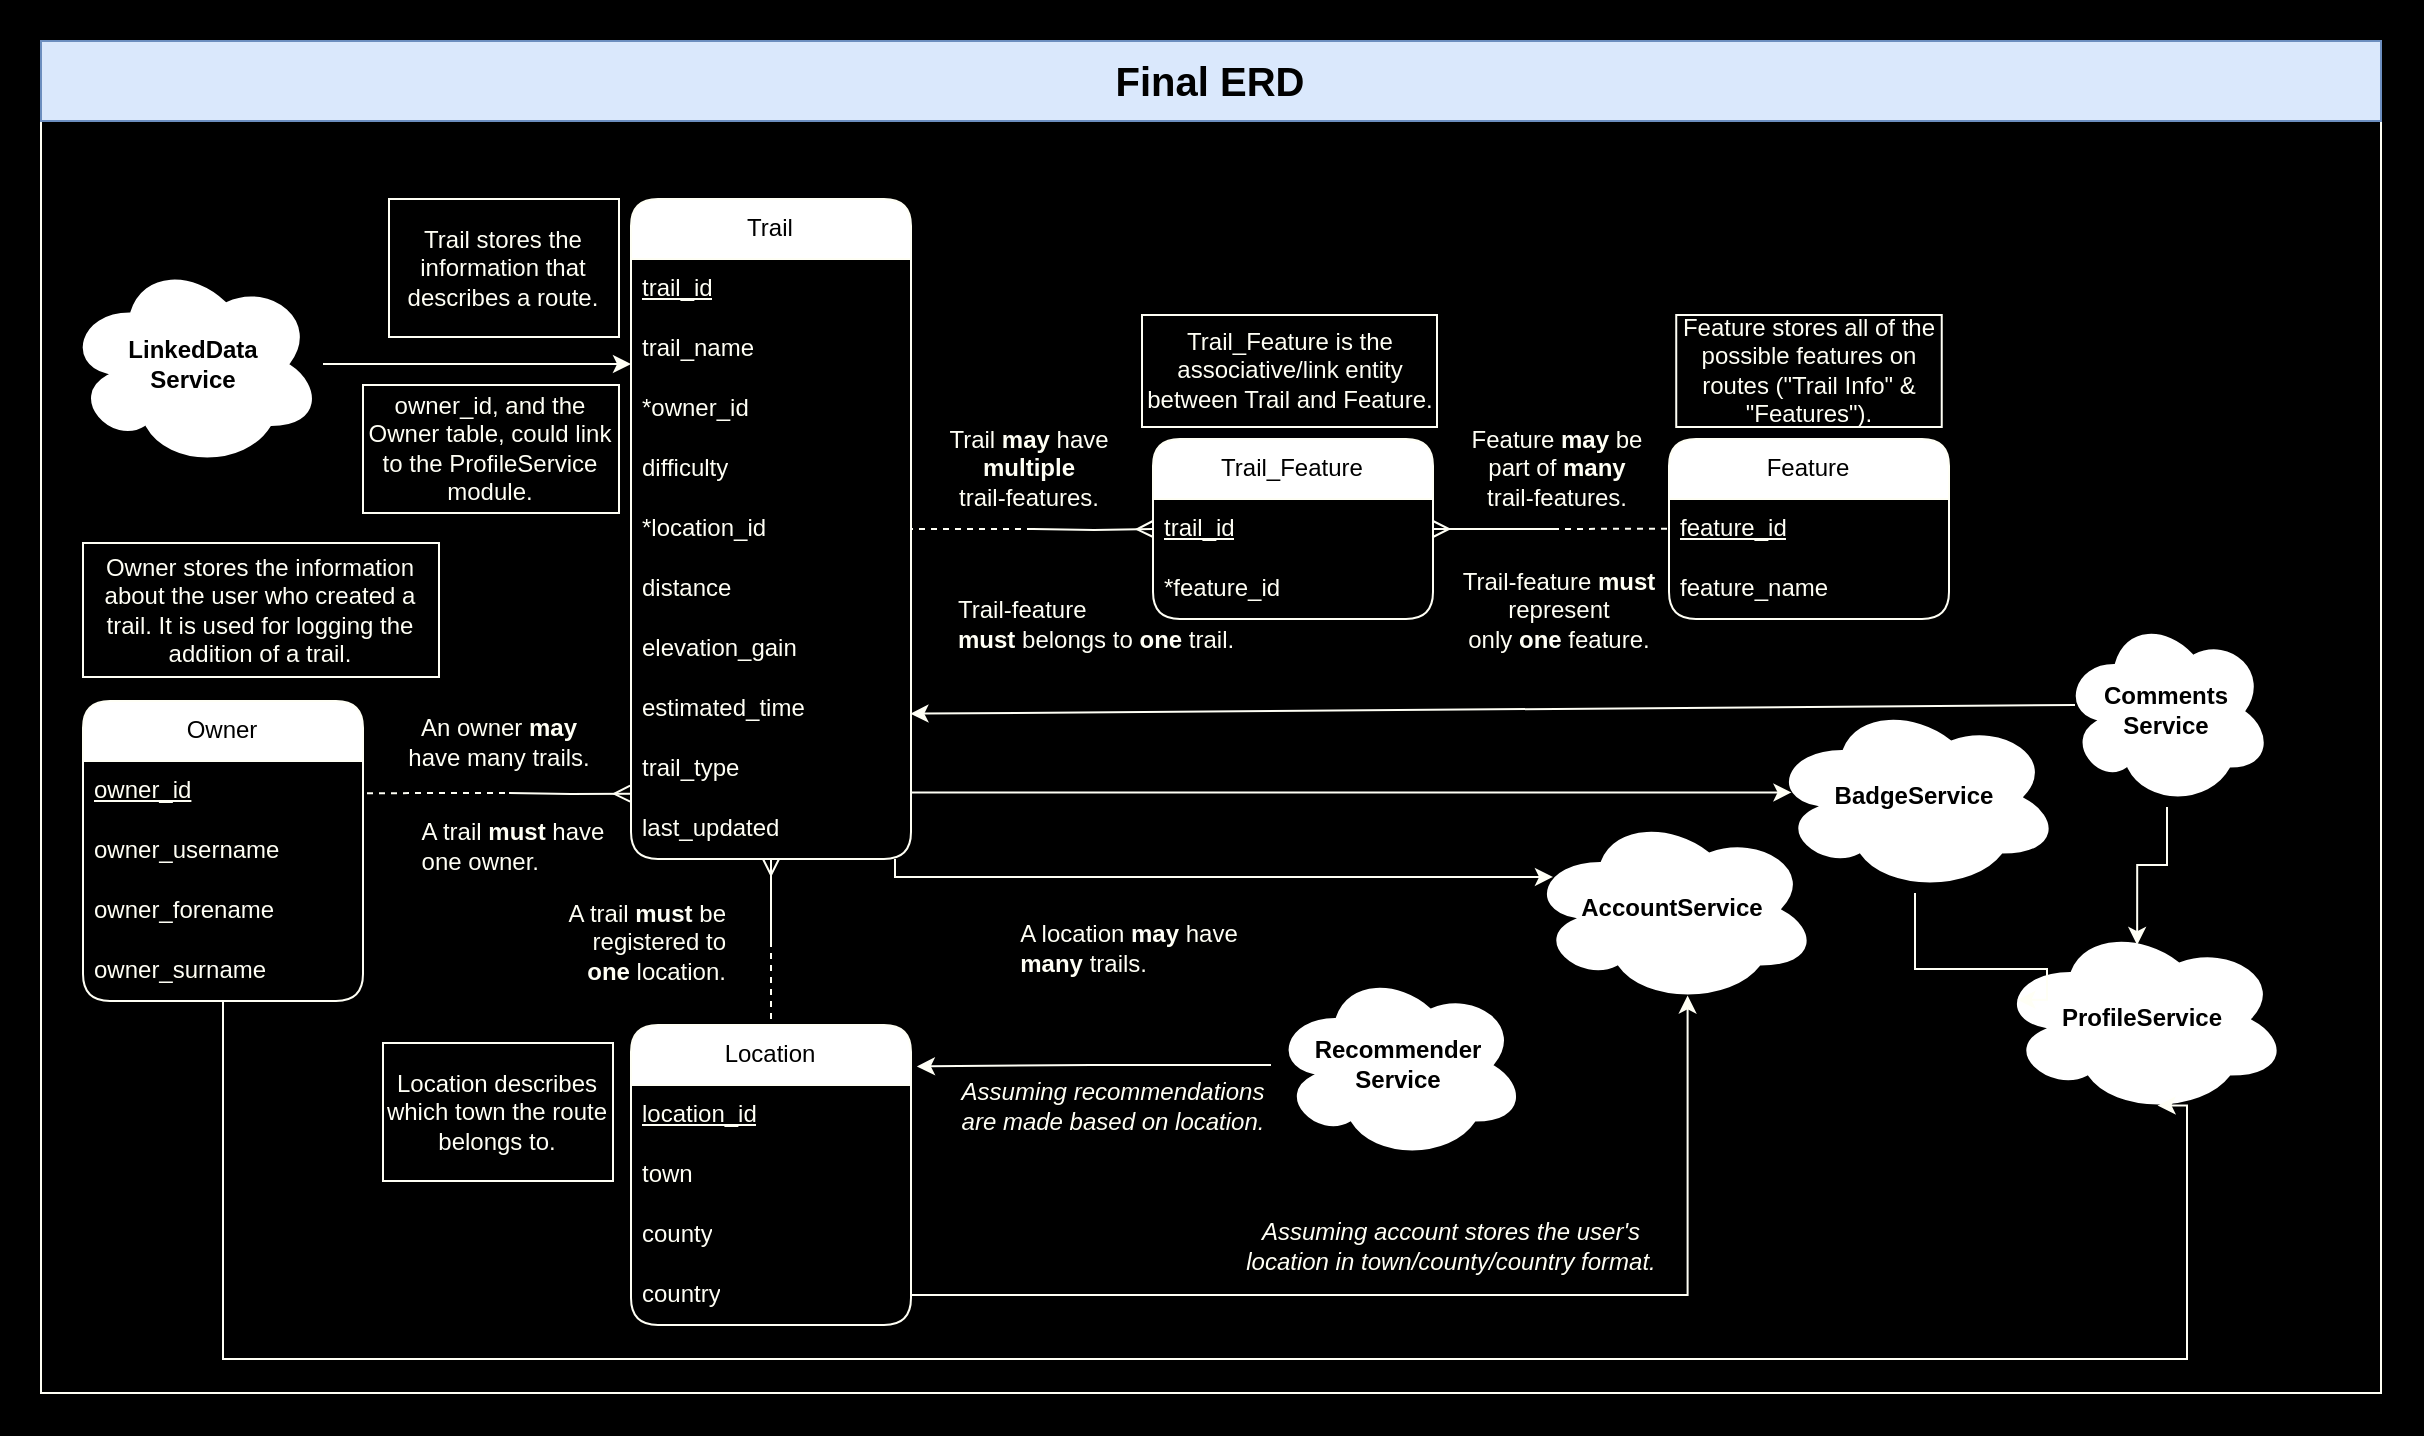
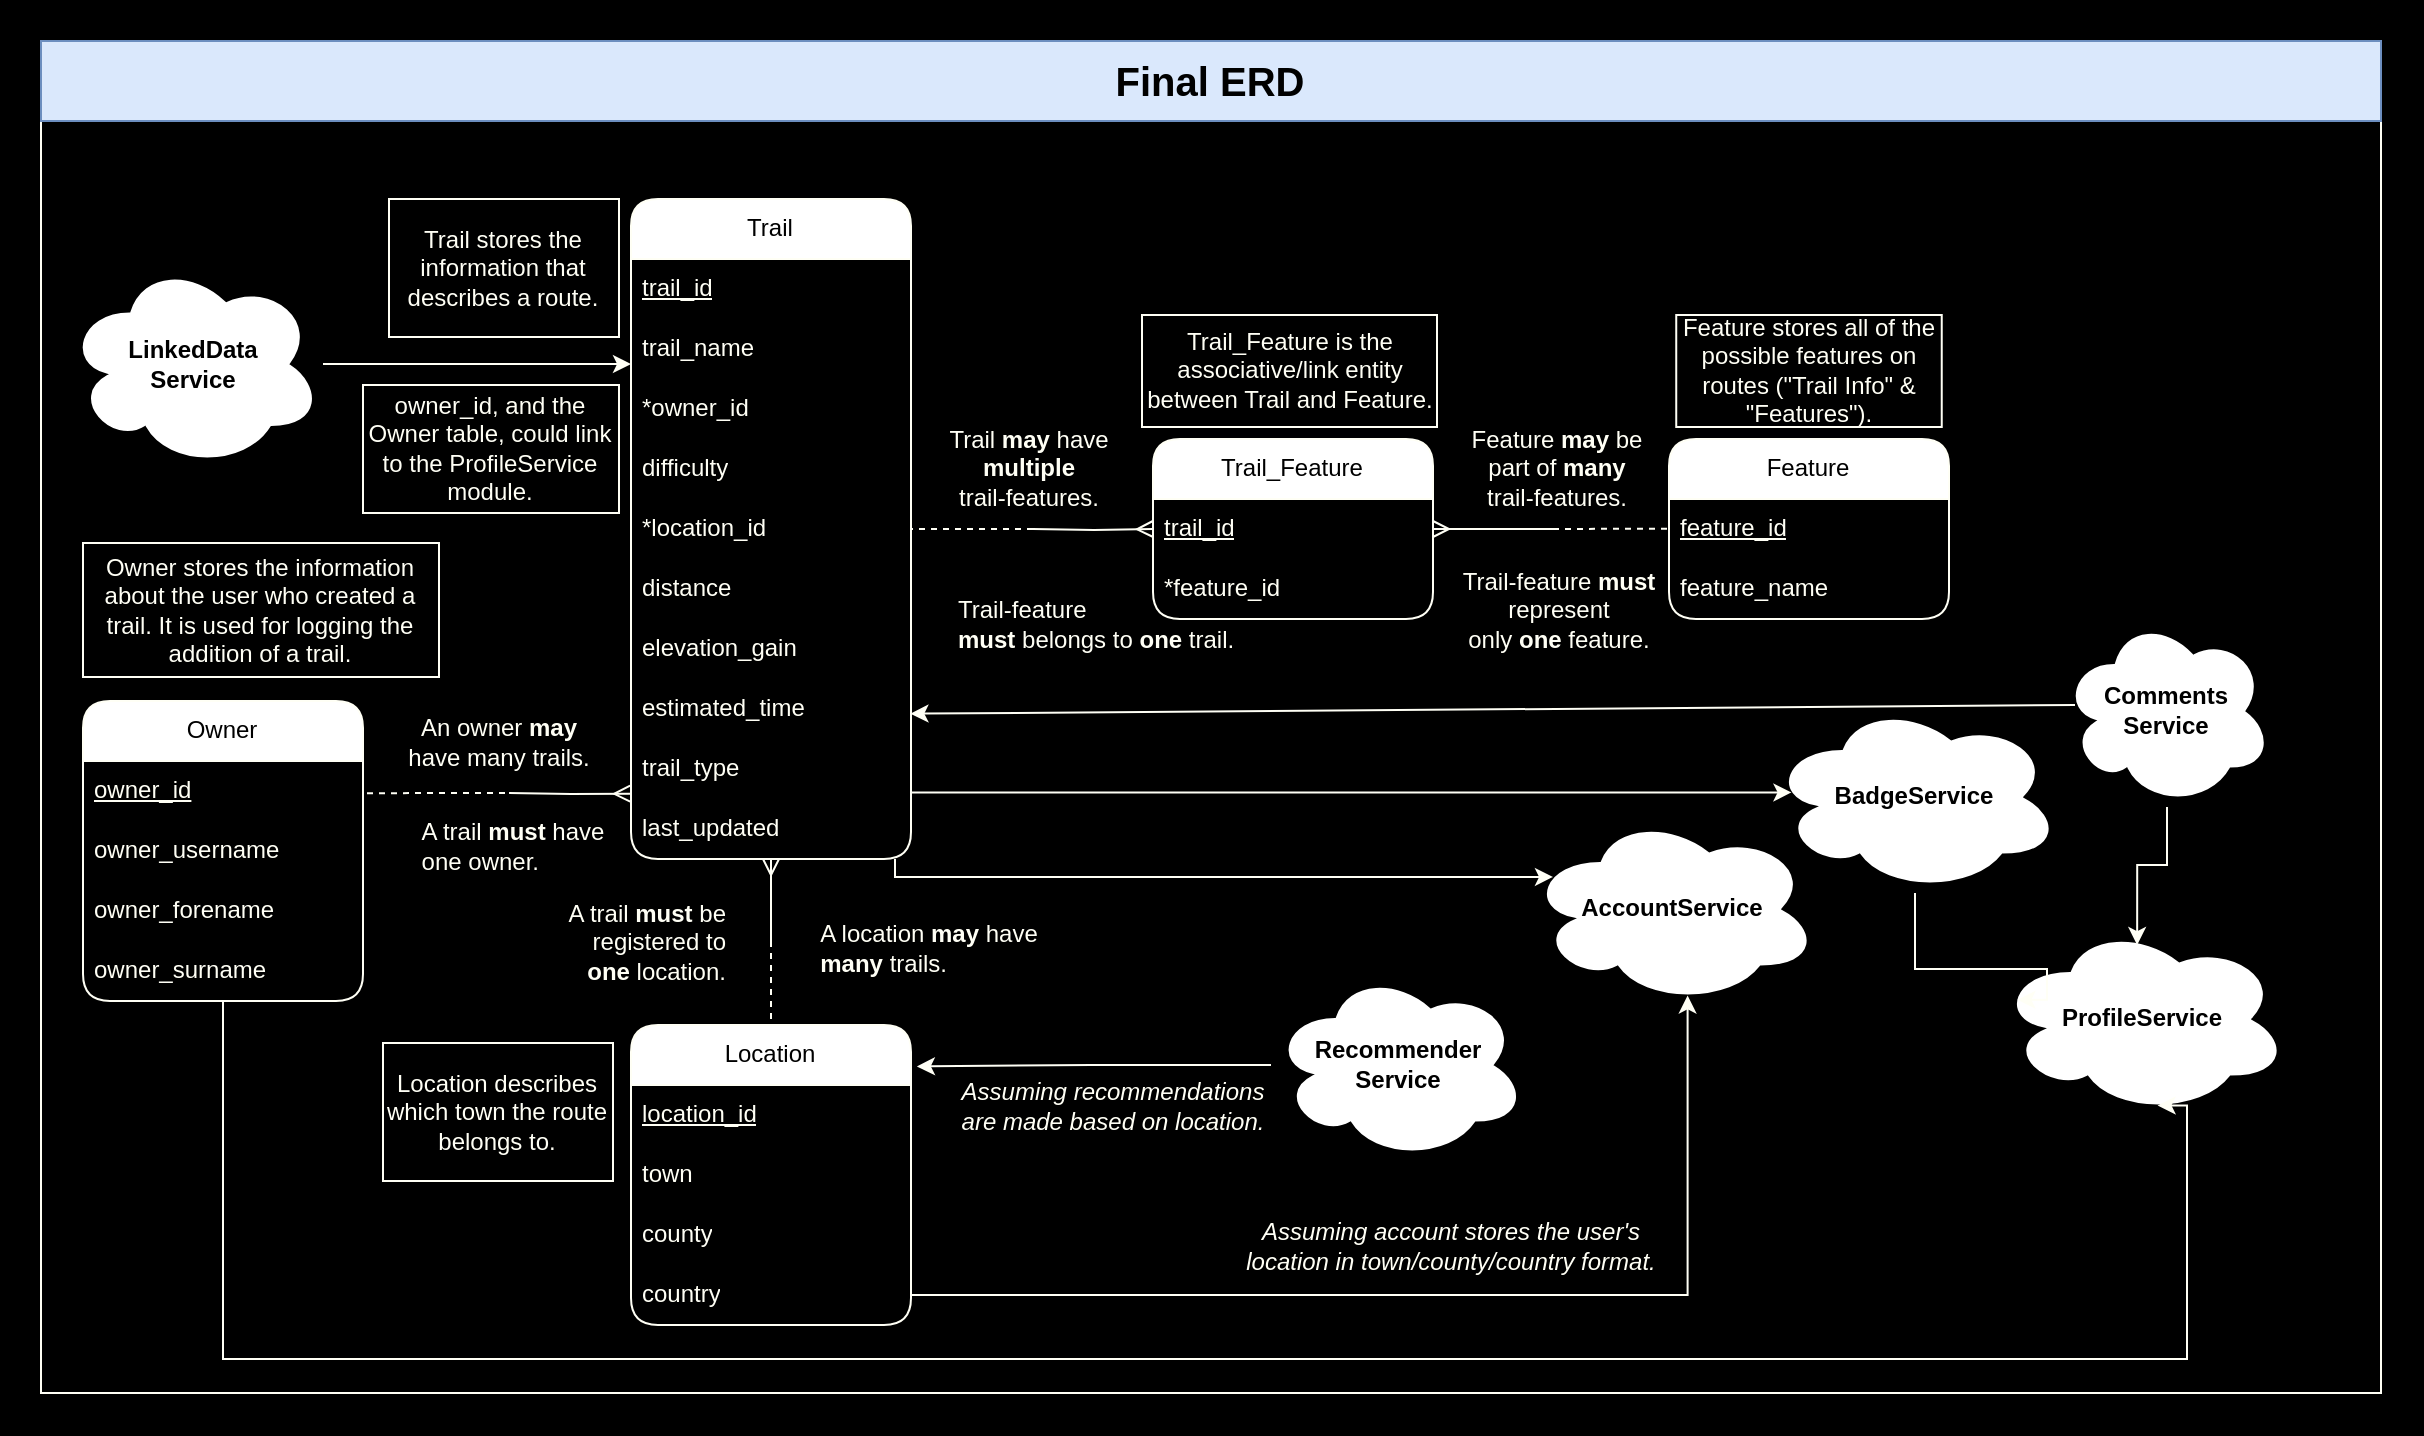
node "A location may have many trails.": moved (1128, 948) -> (928, 948)
